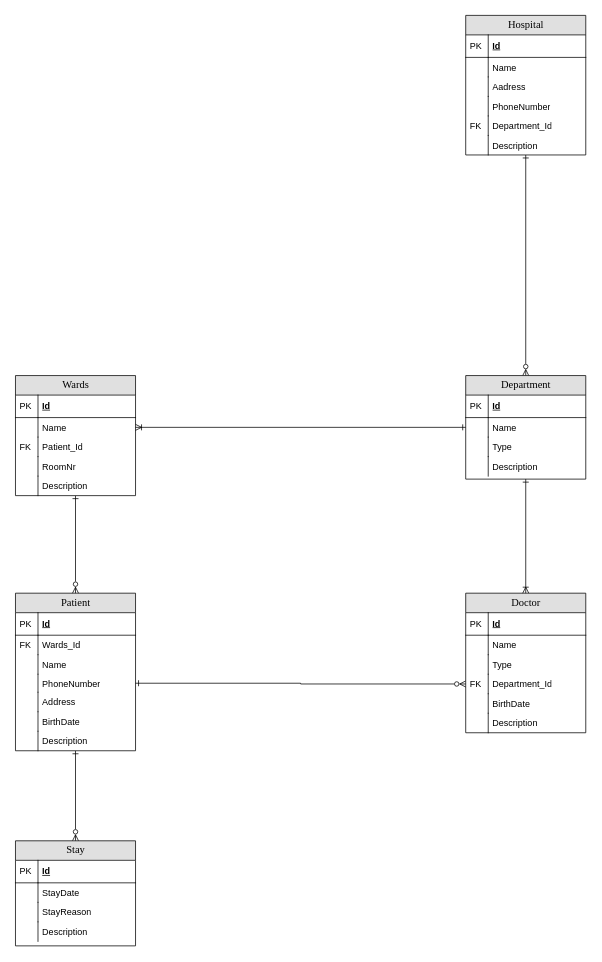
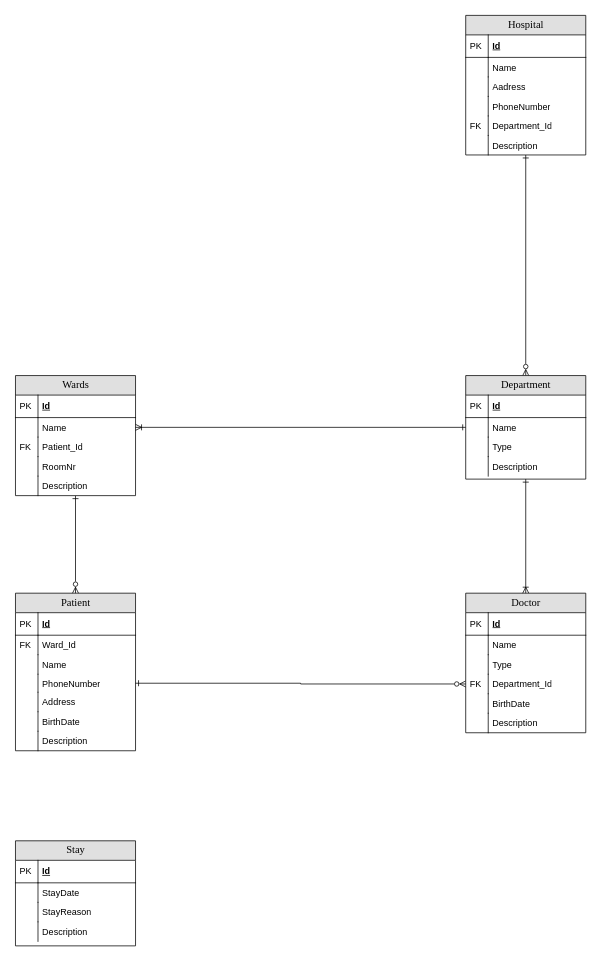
node "Wards_Id": label "Wards_Id" -> "Ward_Id"
edge "Patient" -- "Stay": removed
